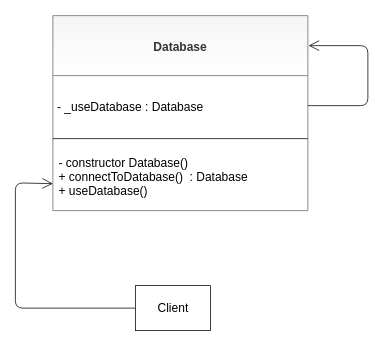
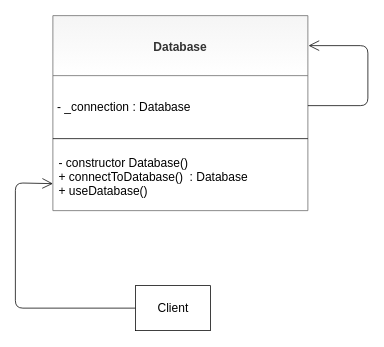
node "- _useDatabase : Database": label "- _useDatabase : Database" -> "- _connection : Database"
